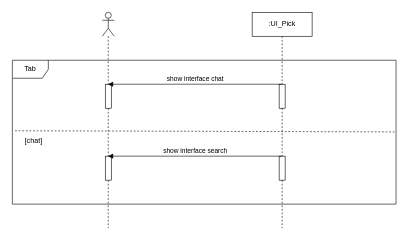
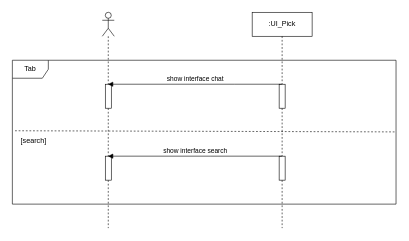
node "[chat]": label "[chat]" -> "[search]"
